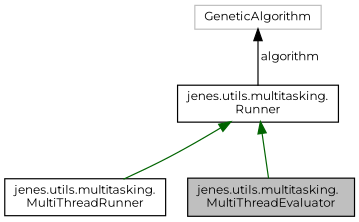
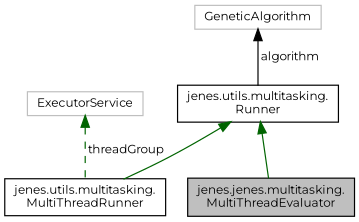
node "ExecutorService": added
node "jenes.utils.multitasking. MultiThreadEvaluator": label "jenes.utils.multitasking. MultiThreadEvaluator" -> "jenes.jenes.multitasking. MultiThreadEvaluator"
